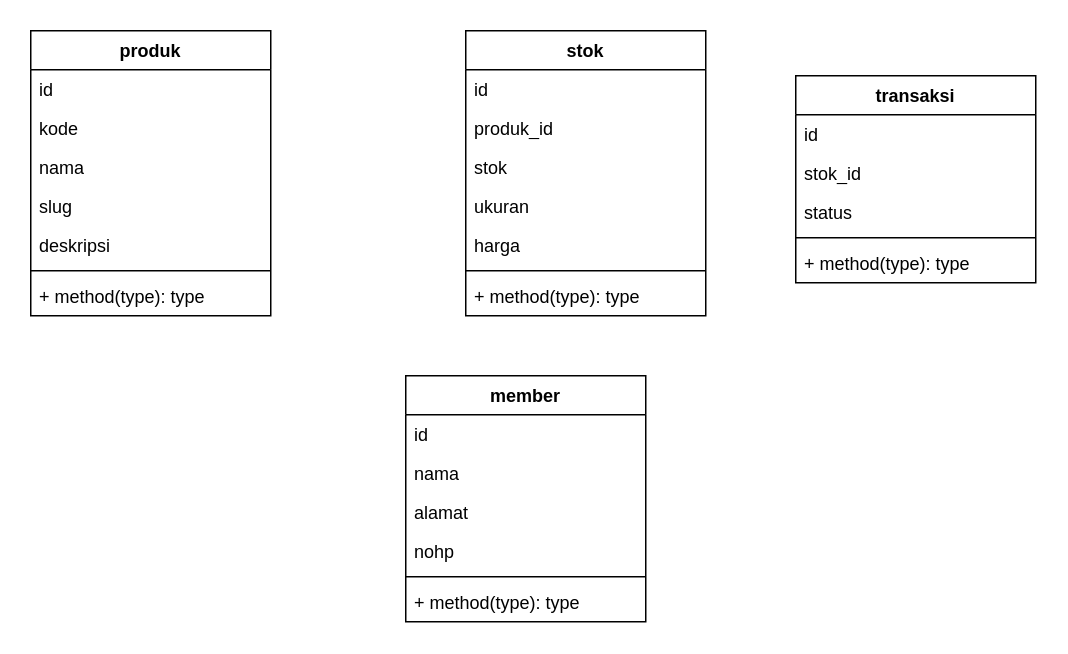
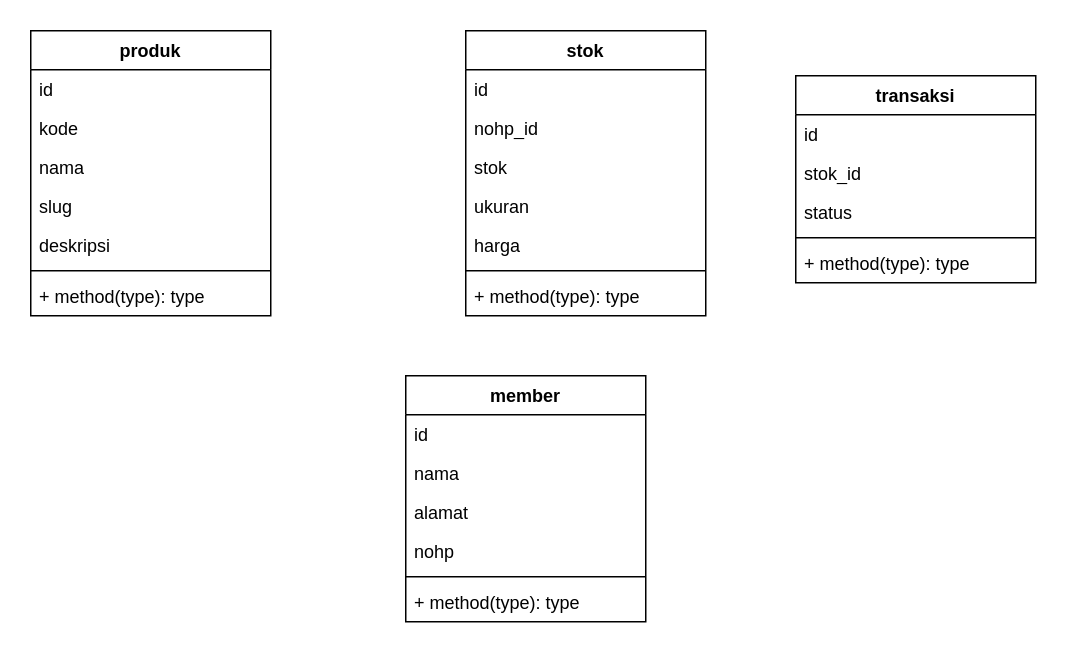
node "produk_id": label "produk_id" -> "nohp_id"
